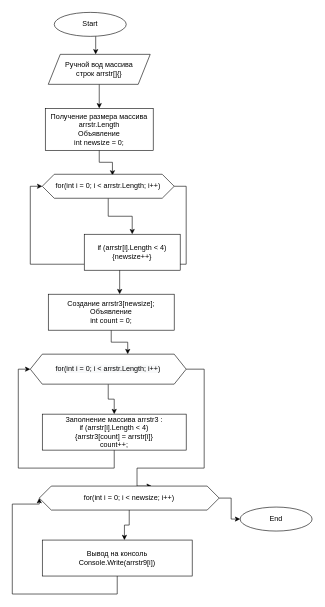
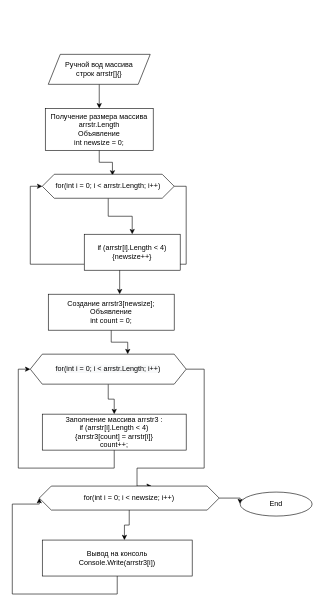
node "Start": removed
edge "Start" -> "Ручной вод массива строк arrstr[]{}": removed
node "End": moved (276, 519) -> (276, 504)
node "Вывод на консоль Console.Write(arrstr9[i])": label "Вывод на консоль Console.Write(arrstr9[i])" -> "Вывод на консоль Console.Write(arrstr3[i])"
